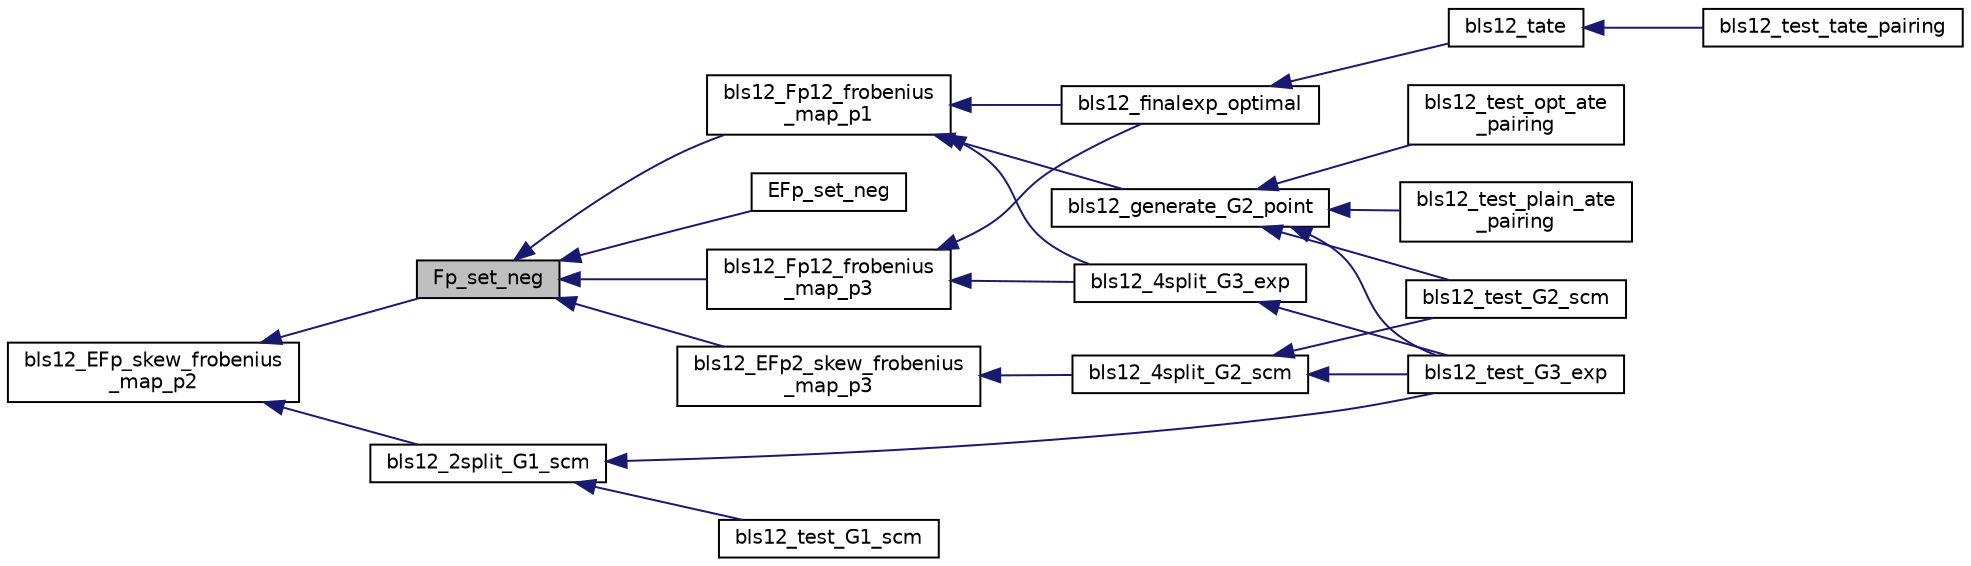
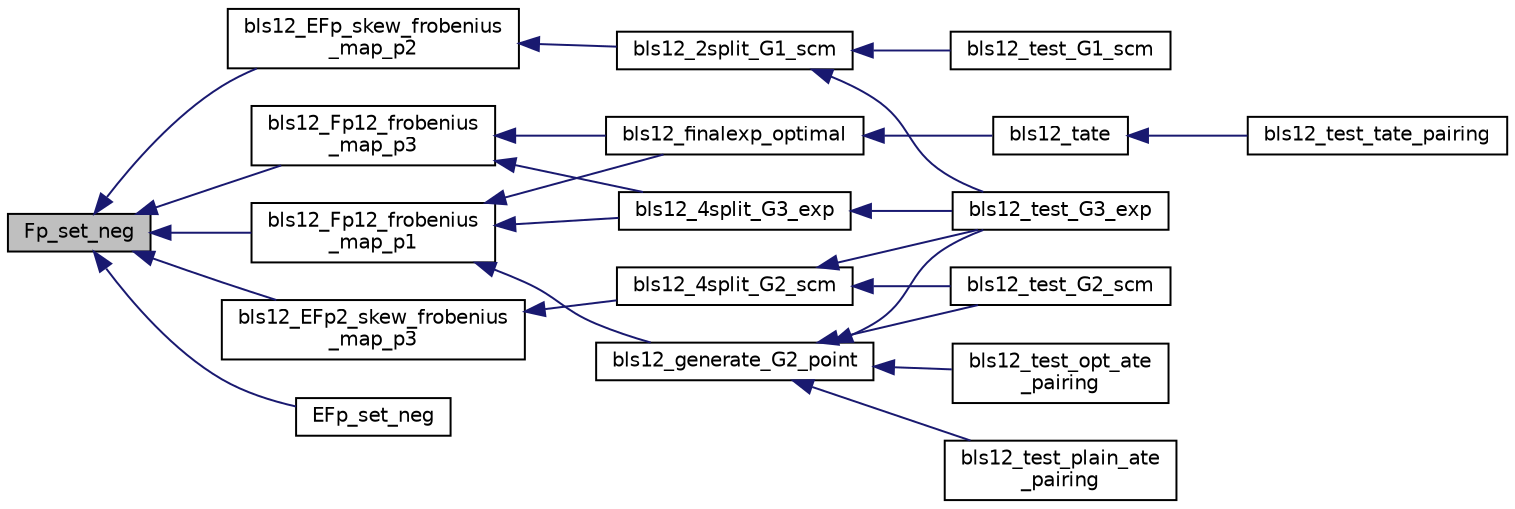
edge "Fp_set_neg" -> "bls12_EFp_skew_frobenius _map_p2": reversed
